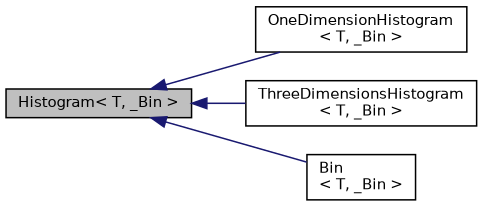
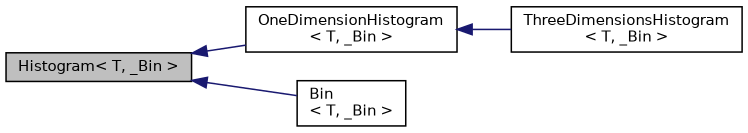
edge "ThreeDimensionsHistogram < T, _Bin >" -> "Histogram< T, _Bin >": now "ThreeDimensionsHistogram < T, _Bin >" -> "OneDimensionHistogram < T, _Bin >"
